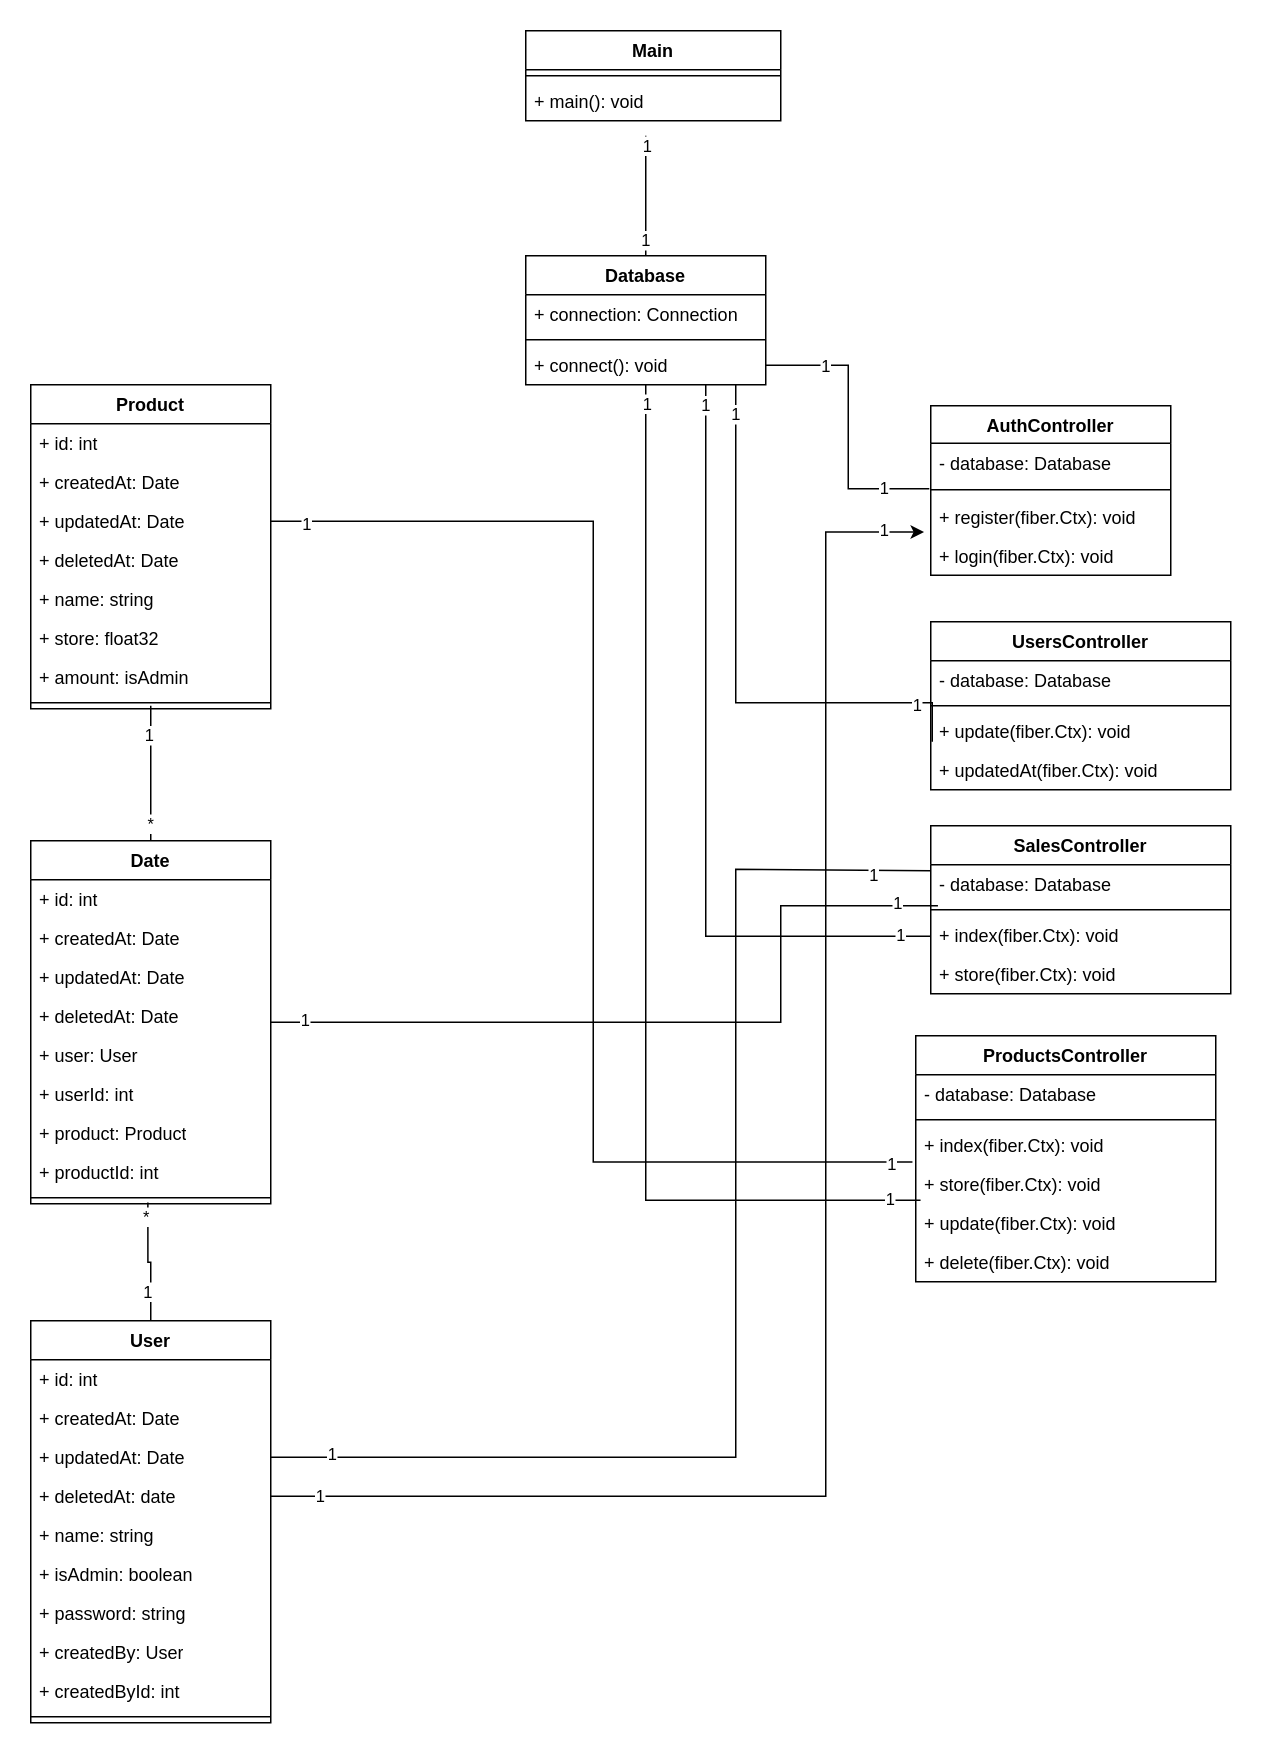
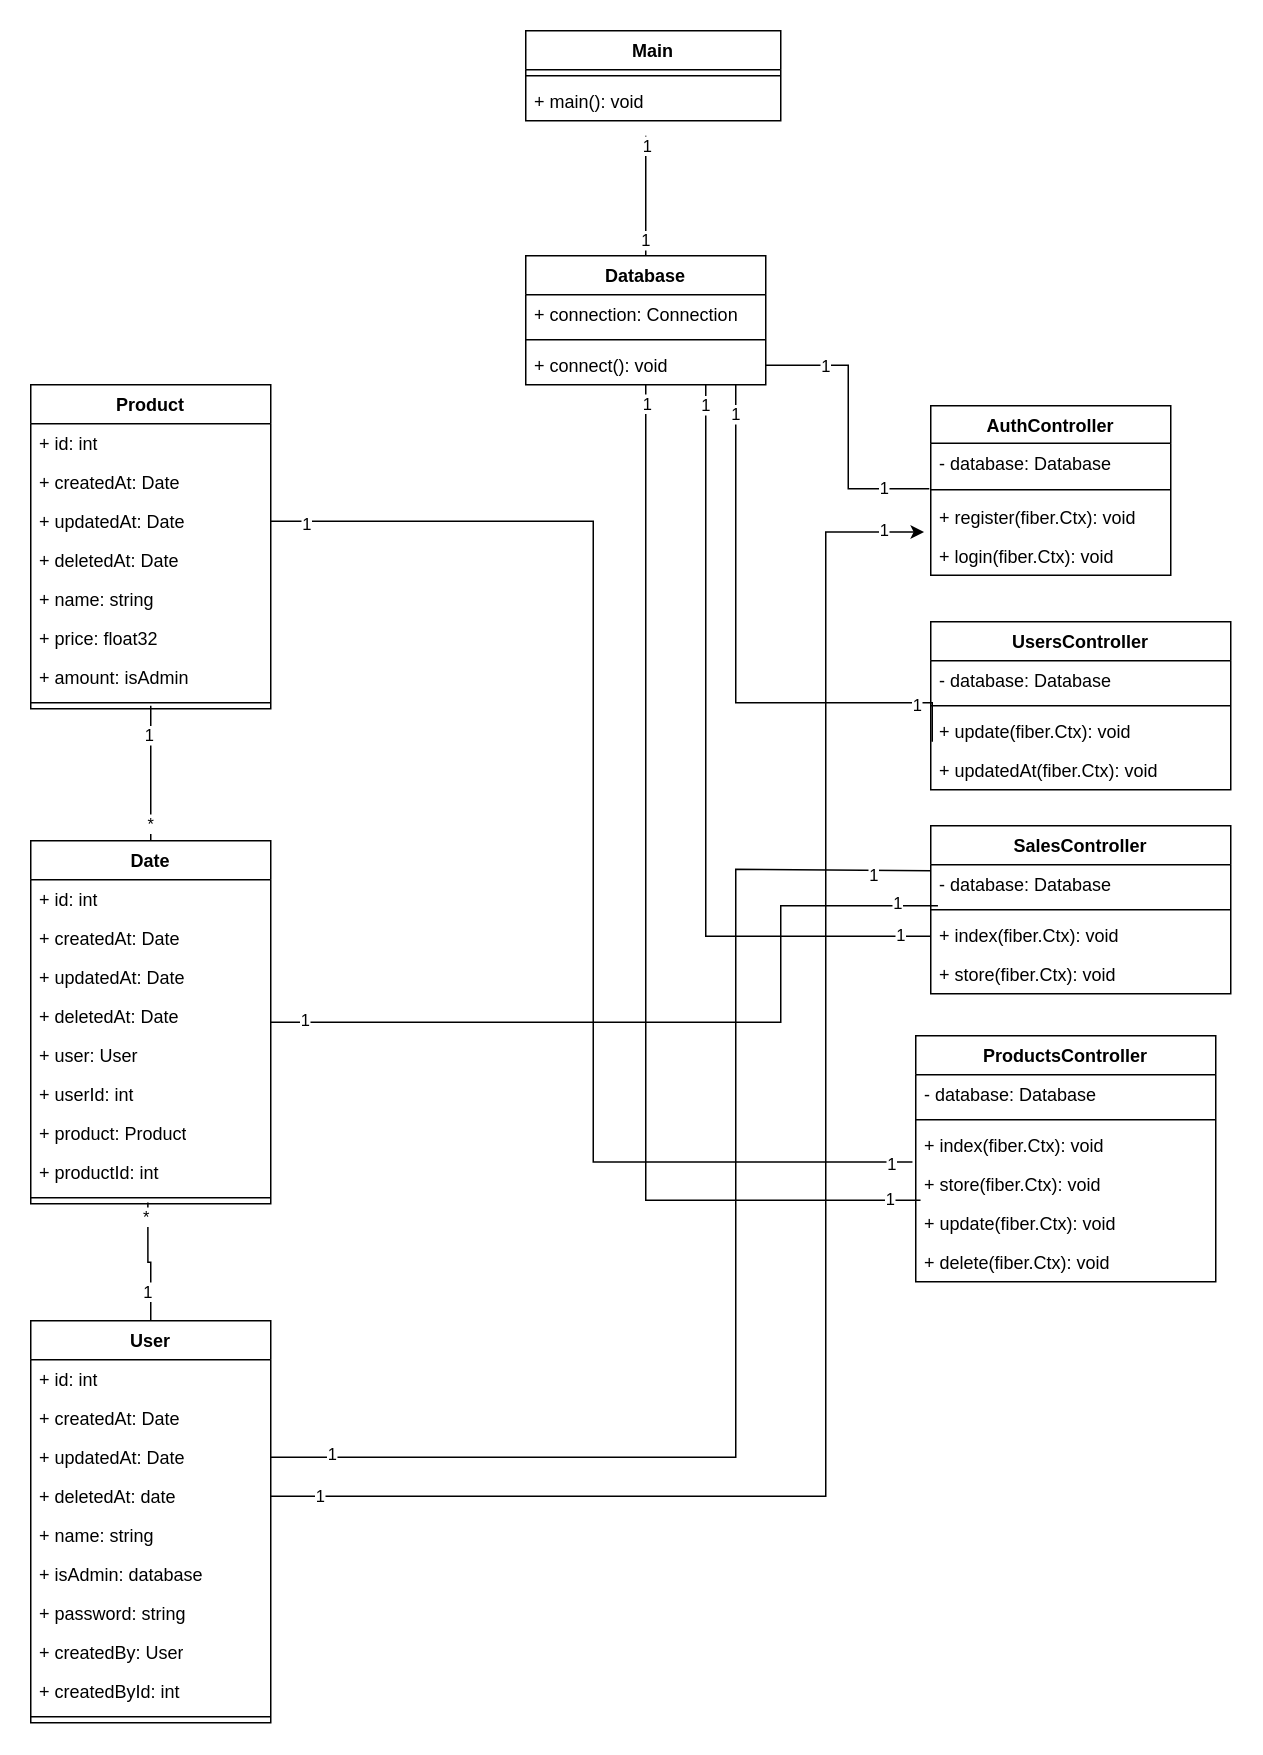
node "+ store: float32": label "+ store: float32" -> "+ price: float32"
node "+ isAdmin: boolean": label "+ isAdmin: boolean" -> "+ isAdmin: database"
